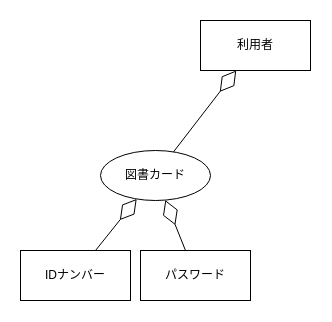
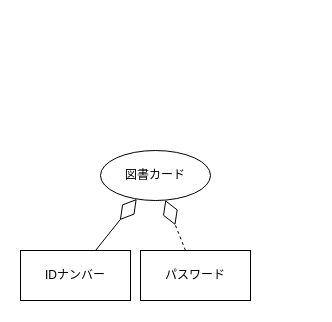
node "利用者": removed
edge "図書カード" -> "利用者": removed
edge "パスワード" -> "図書カード": style solid -> dashed
